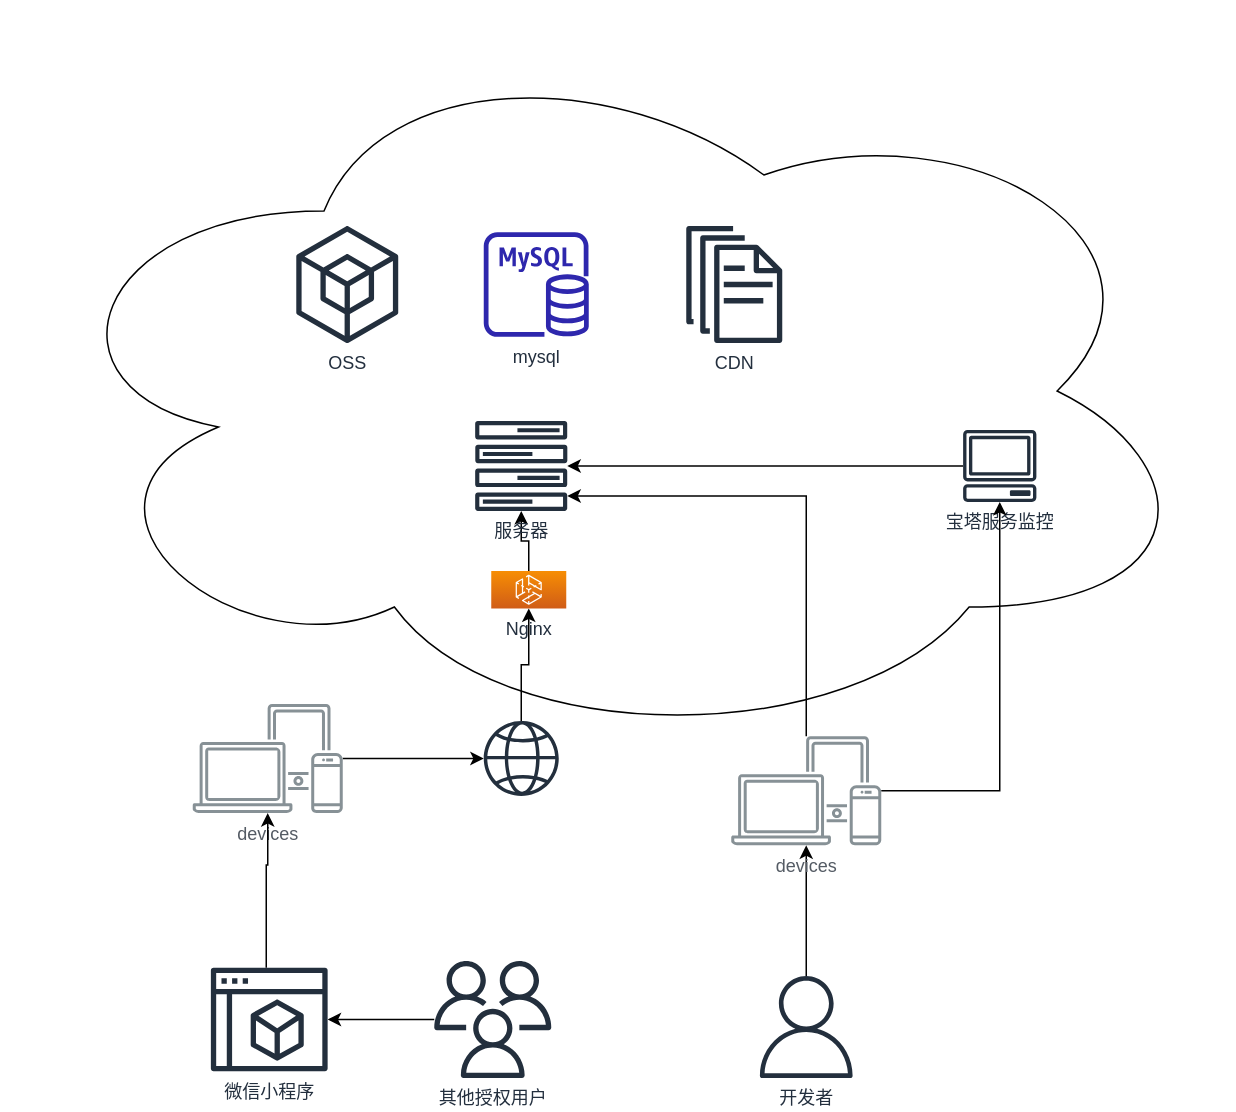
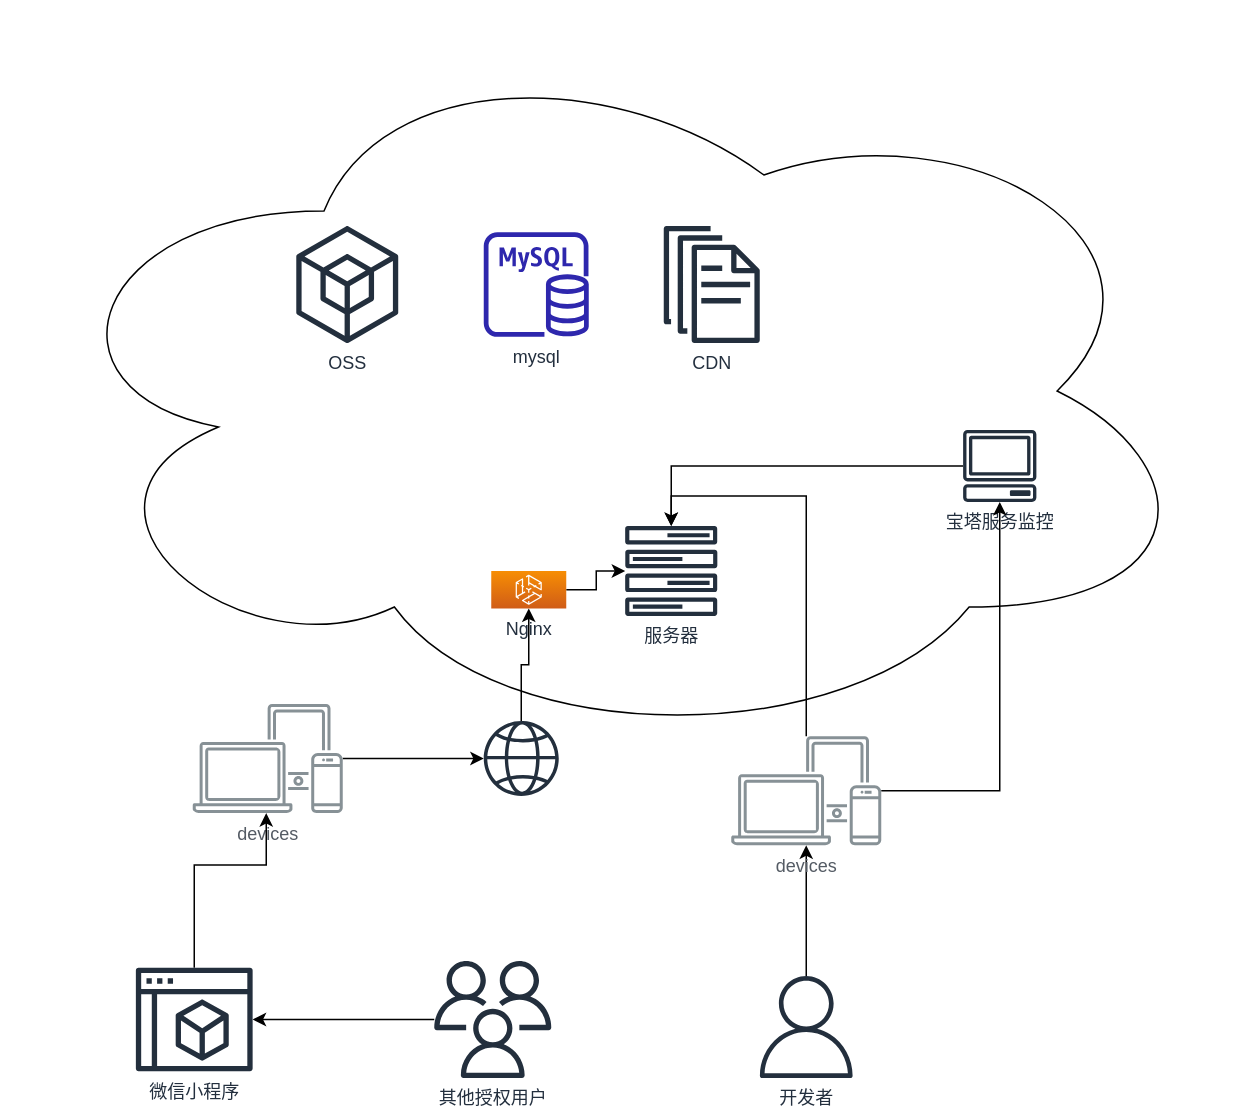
node "CDN": moved (734, 284) -> (712, 284)
node "服务器": moved (521, 466) -> (671, 571)
node "微信小程序": moved (269, 1019) -> (194, 1019)
